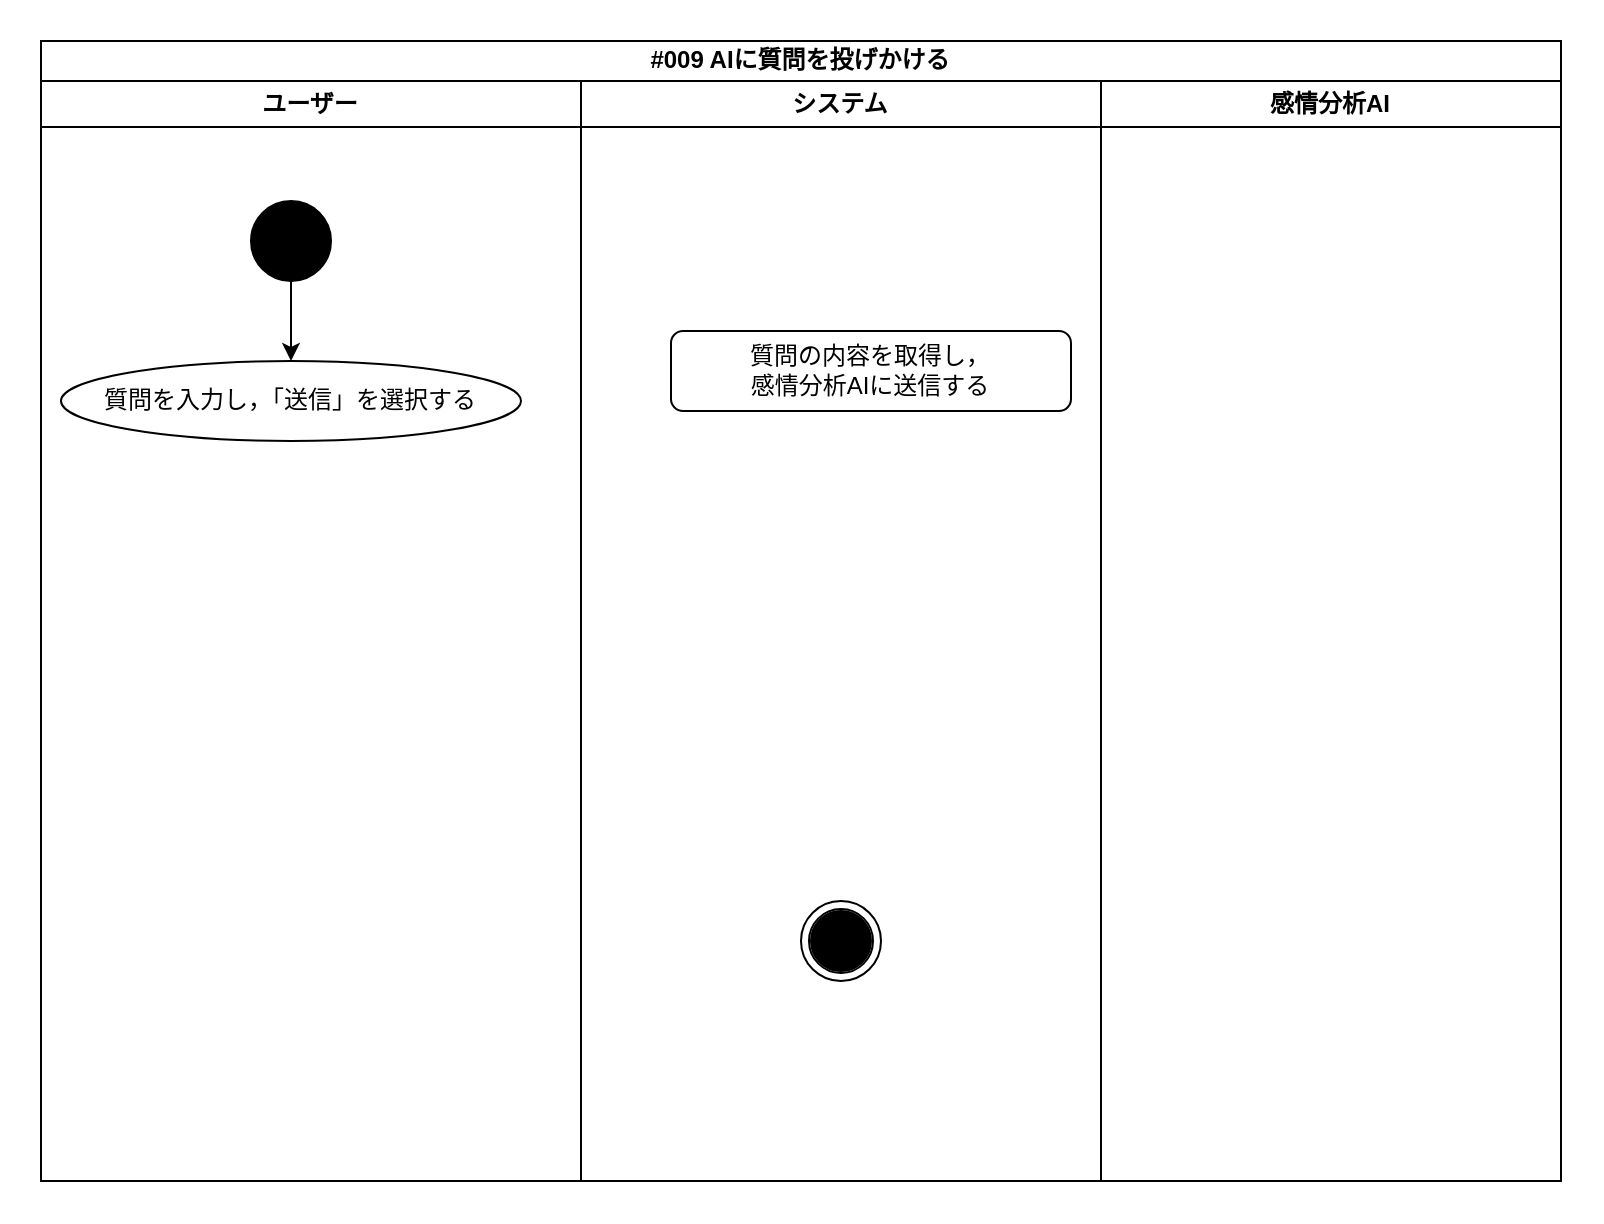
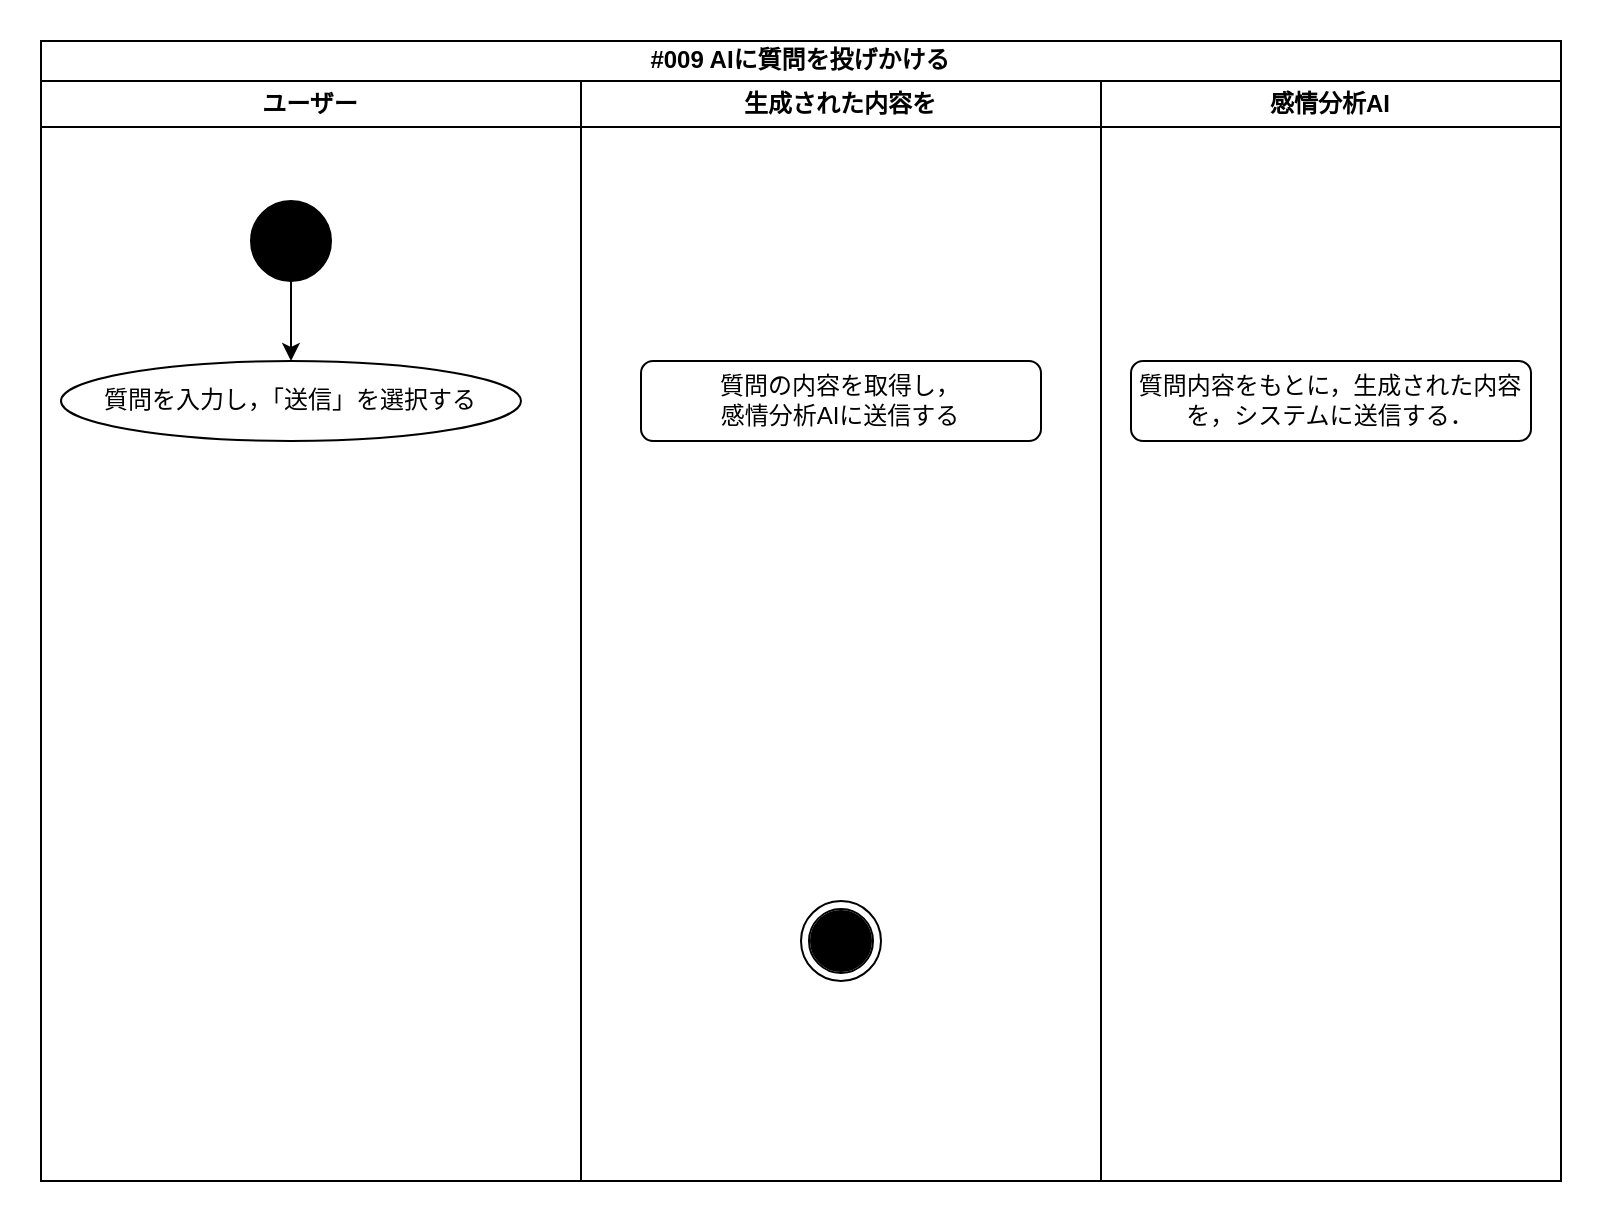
node "システム": label "システム" -> "生成された内容を"
node "質問の内容を取得し， 感情分析AIに送信する": moved (871, 371) -> (841, 401)
node "質問内容をもとに，生成された内容を，システムに送信する．": added
